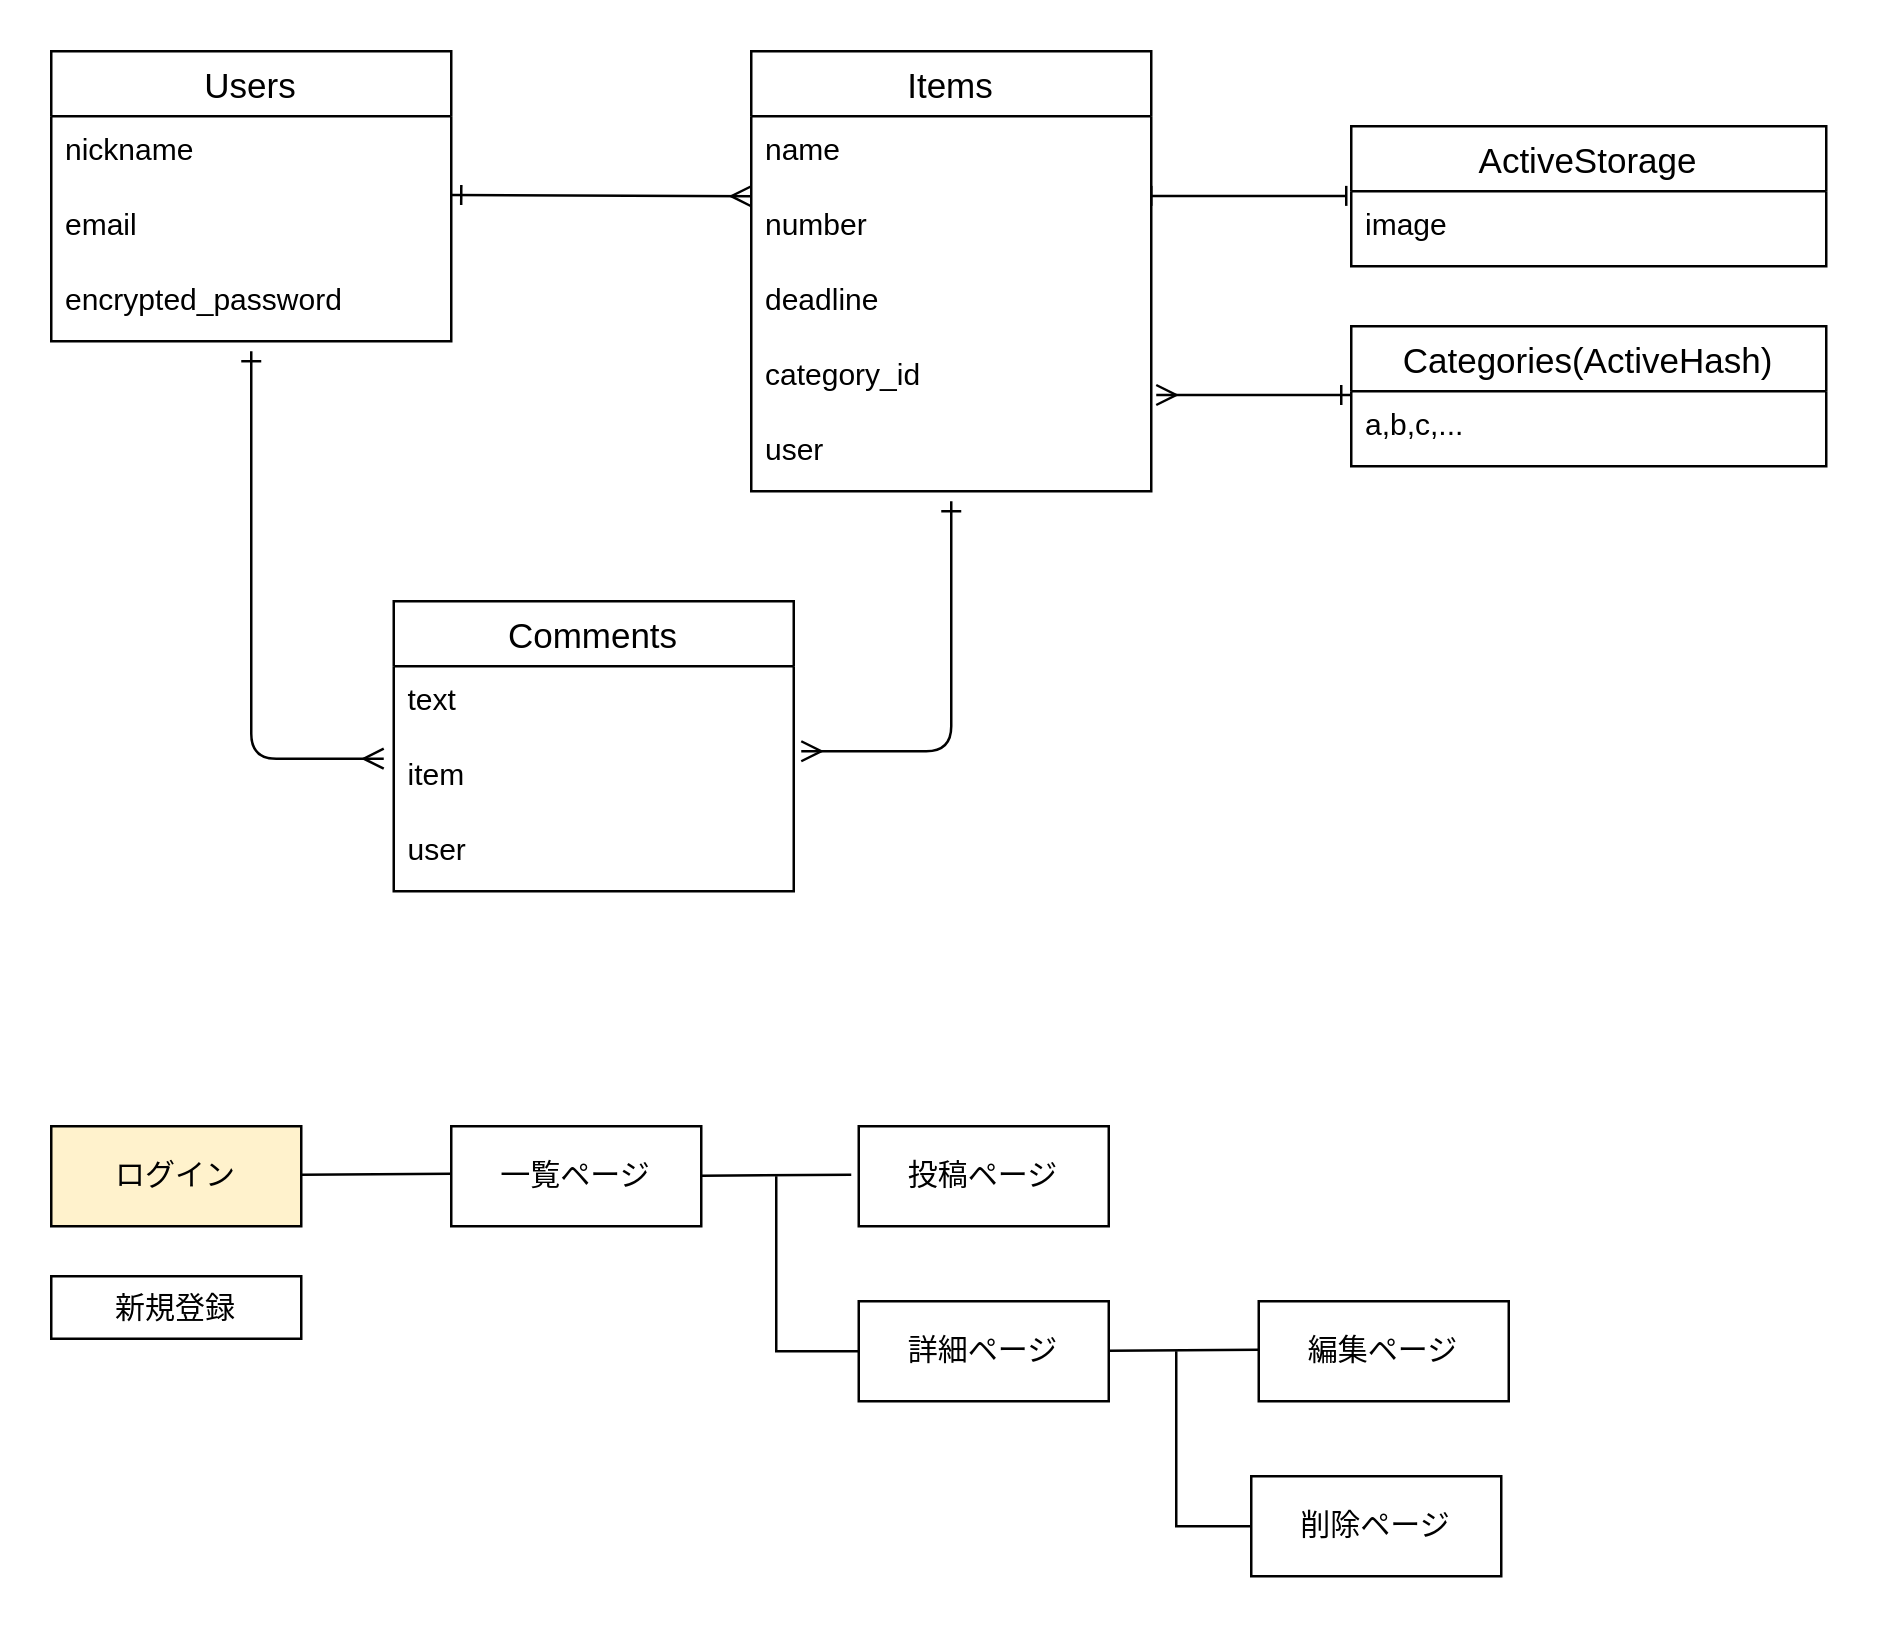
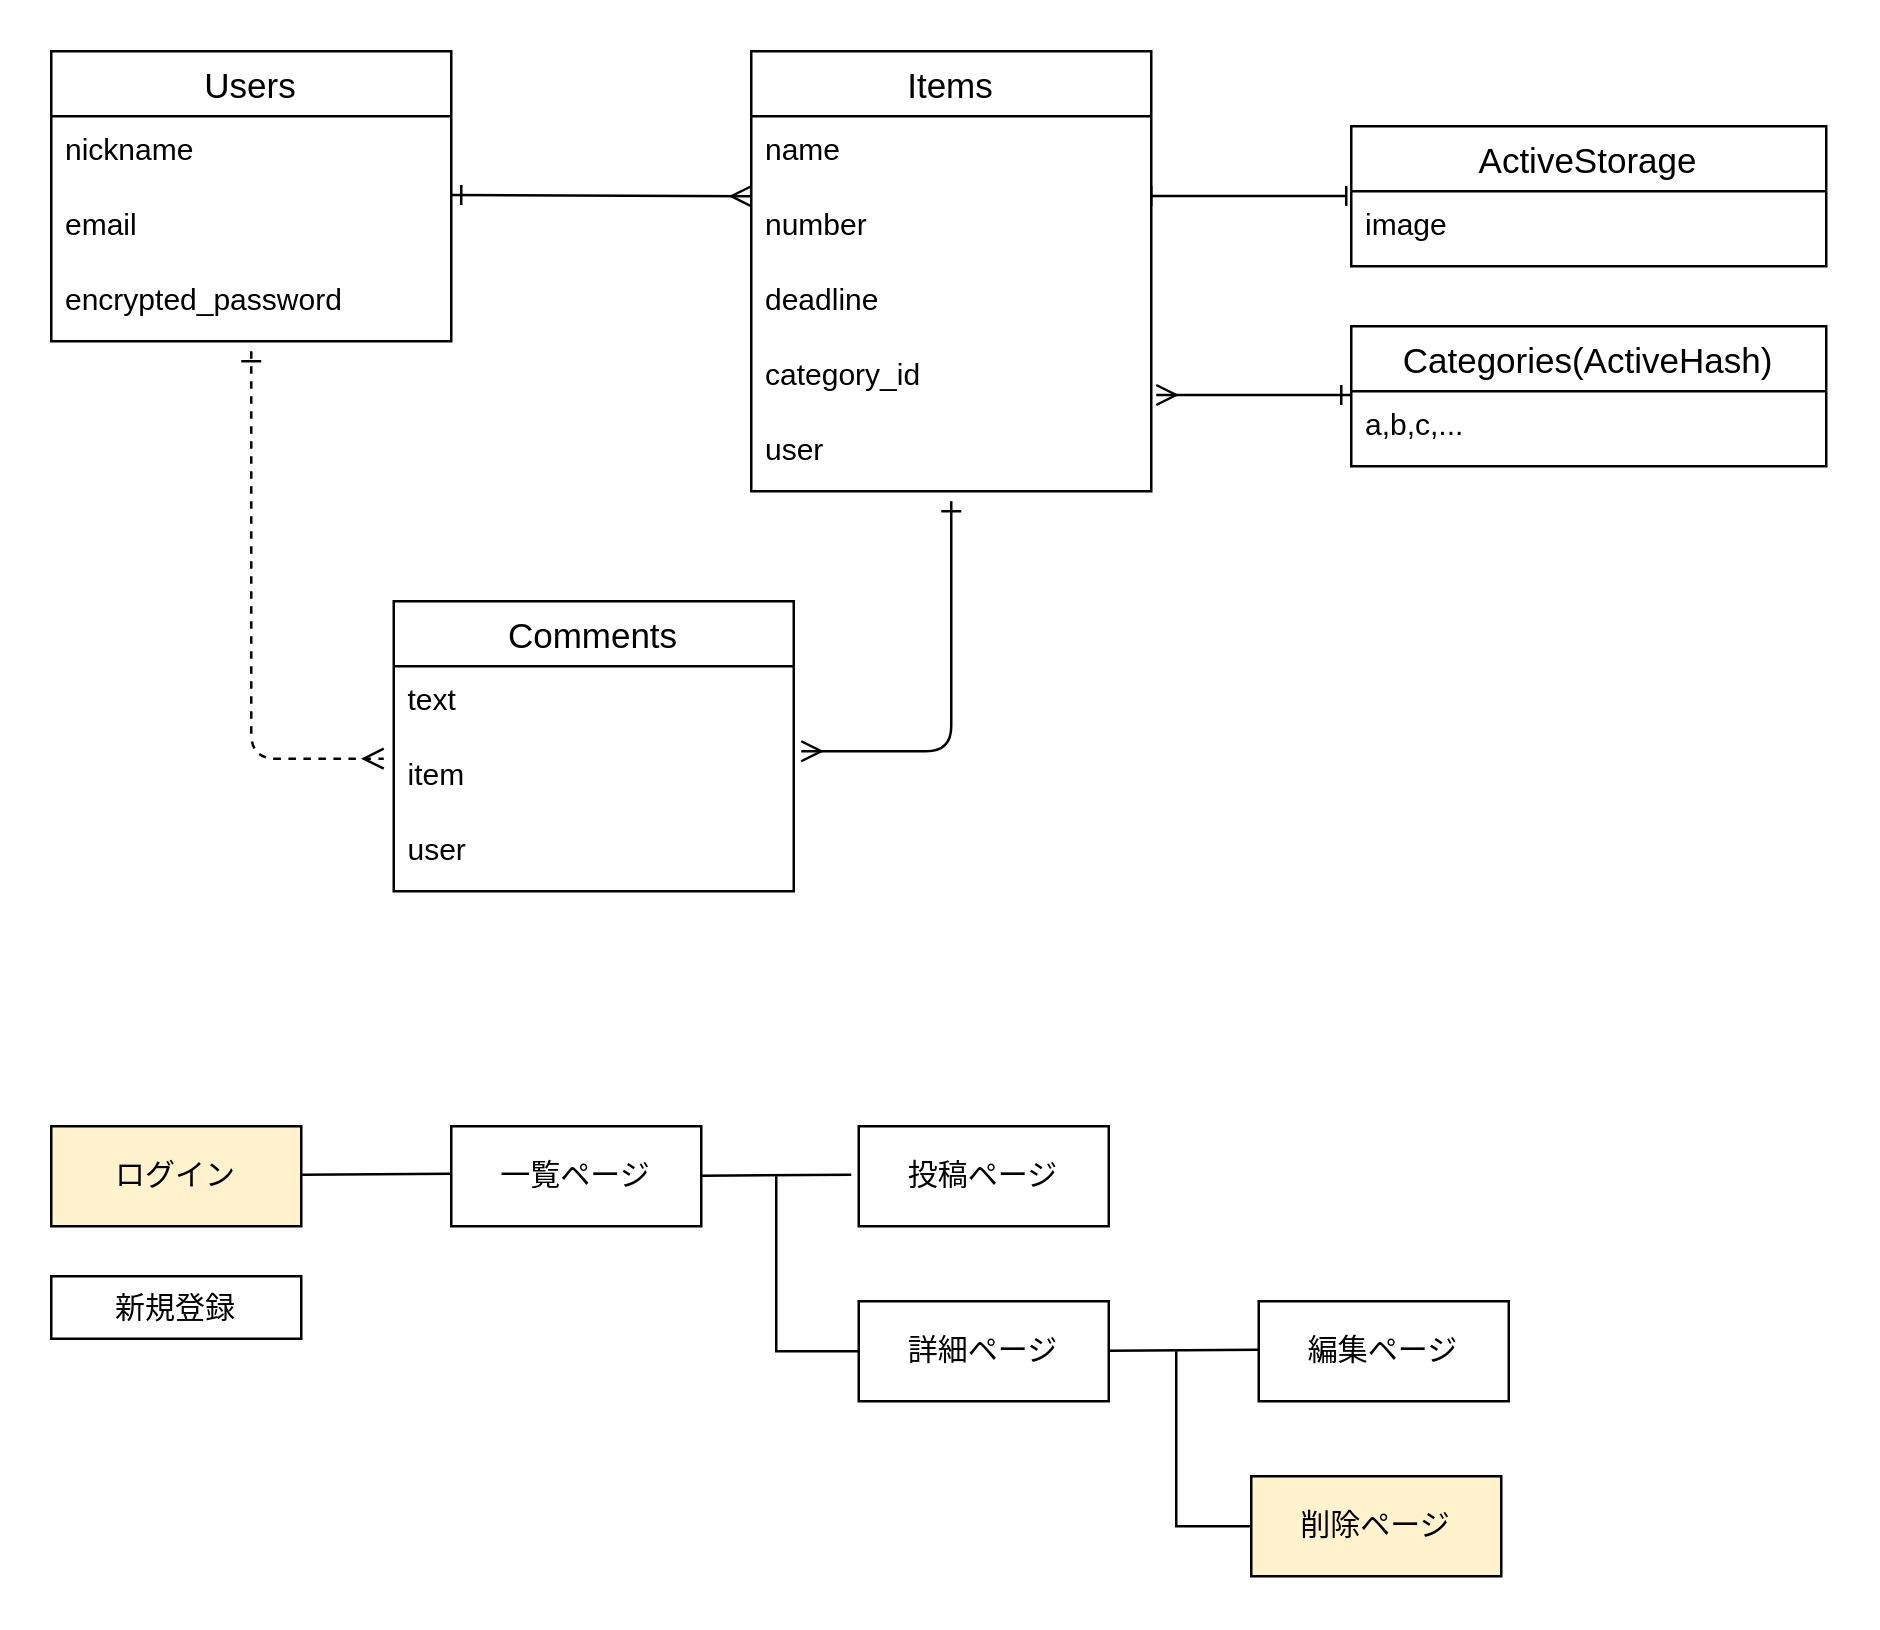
edge "encrypted_password" -- "item": style solid -> dashed
node "削除ページ": fillcolor #ffffff -> #fff2cc
